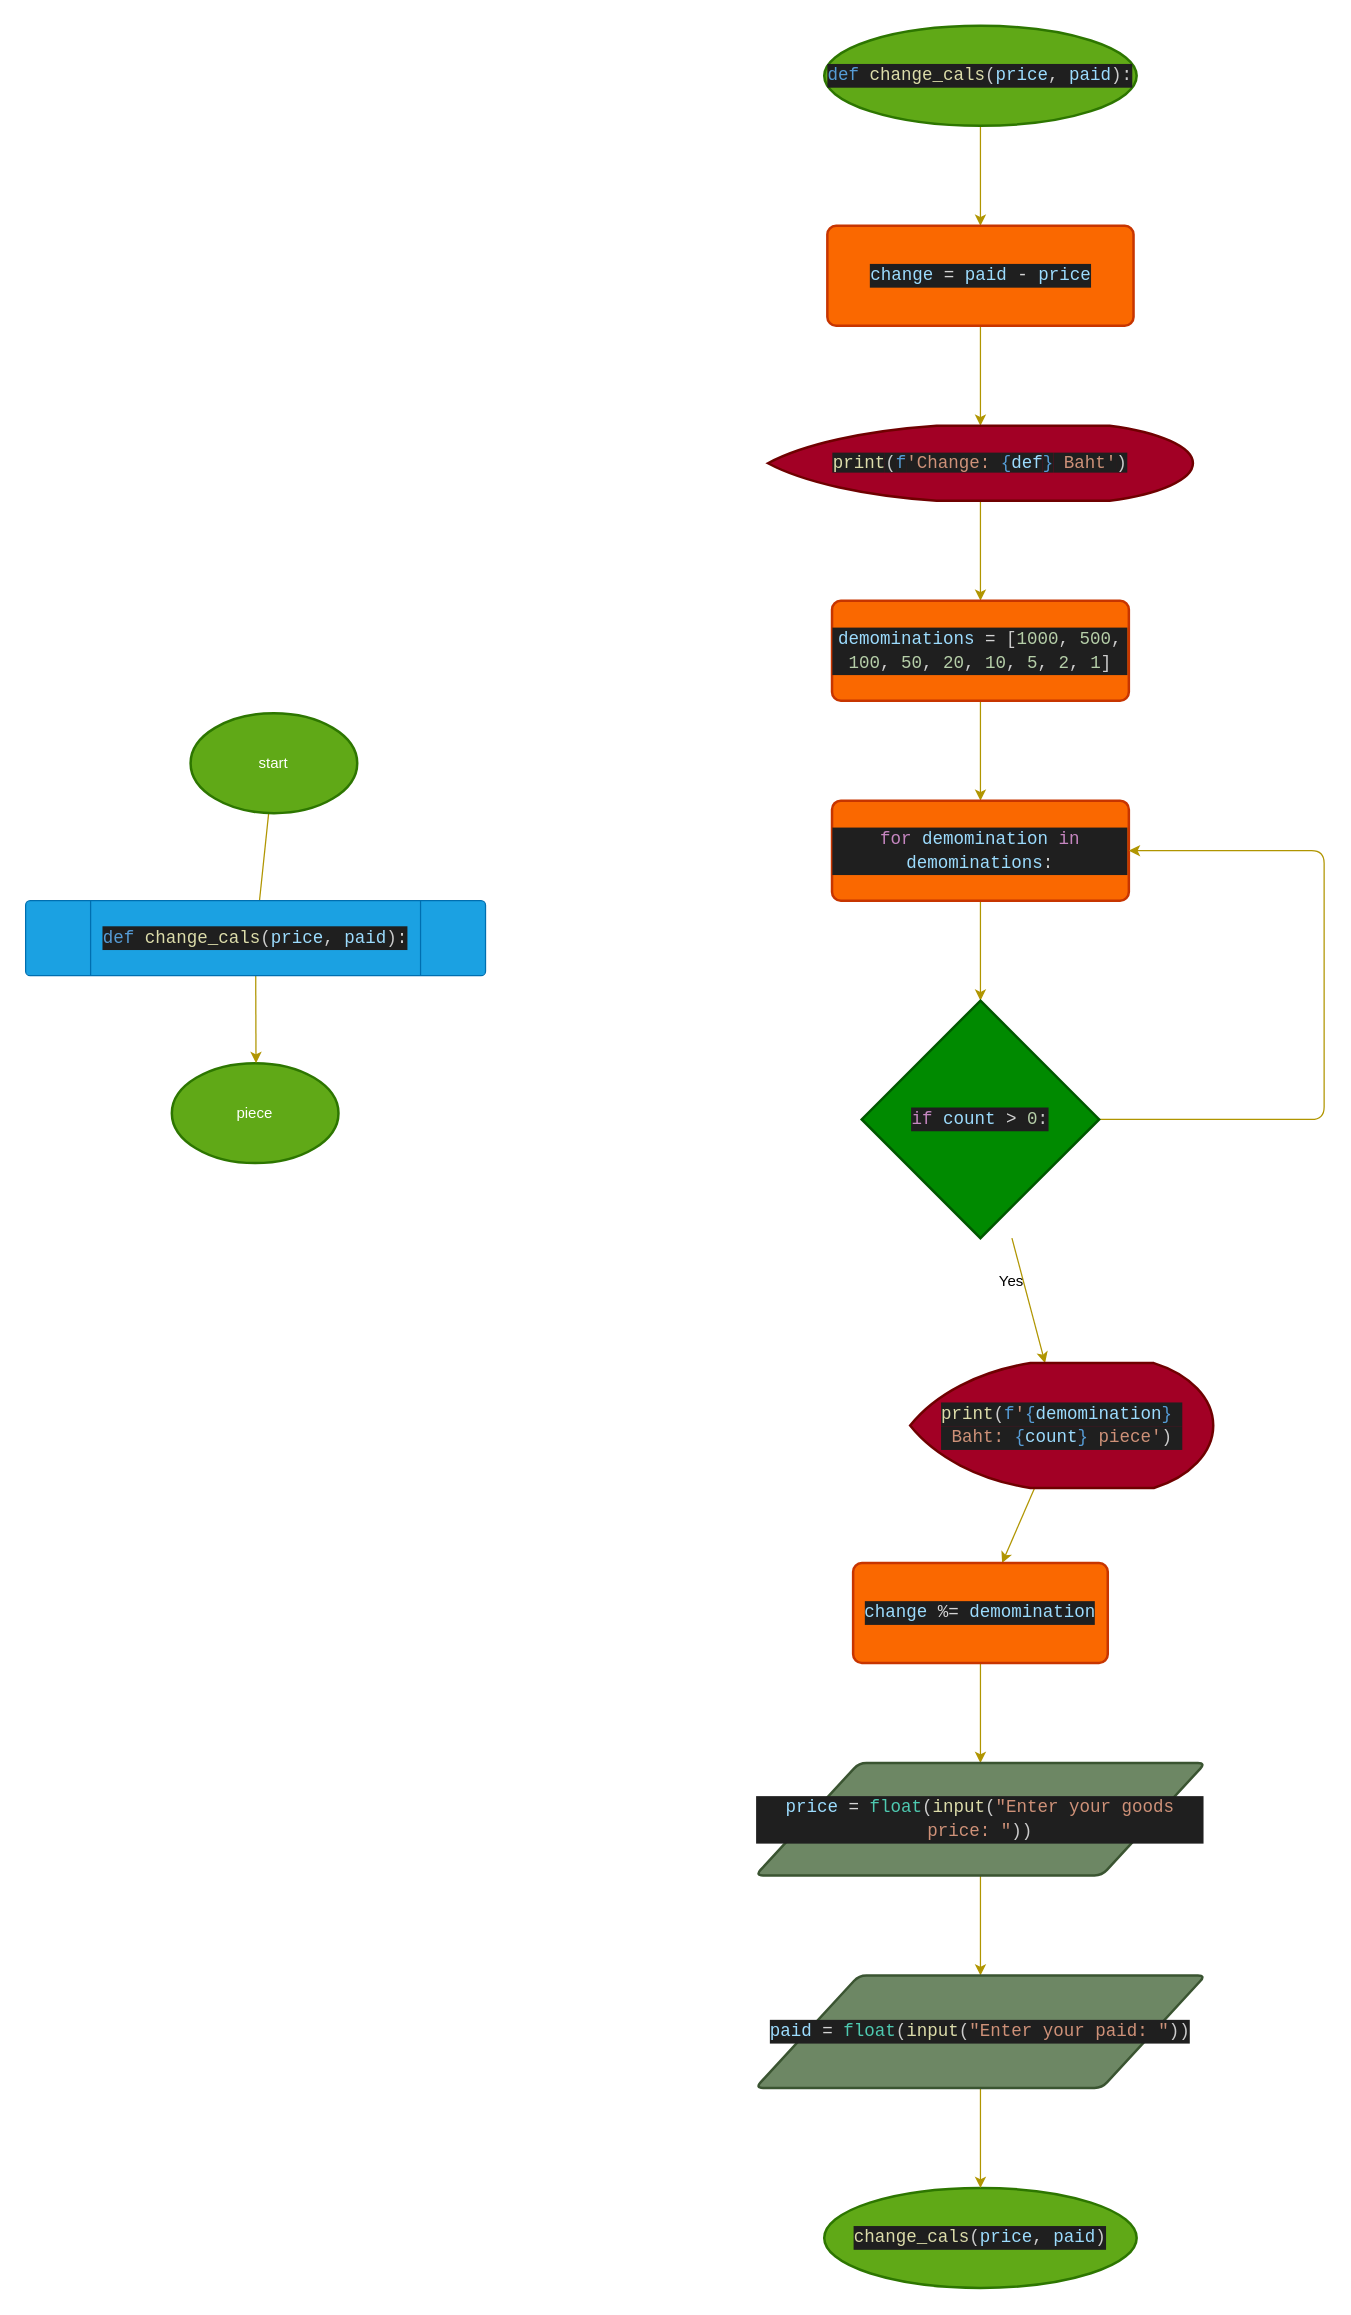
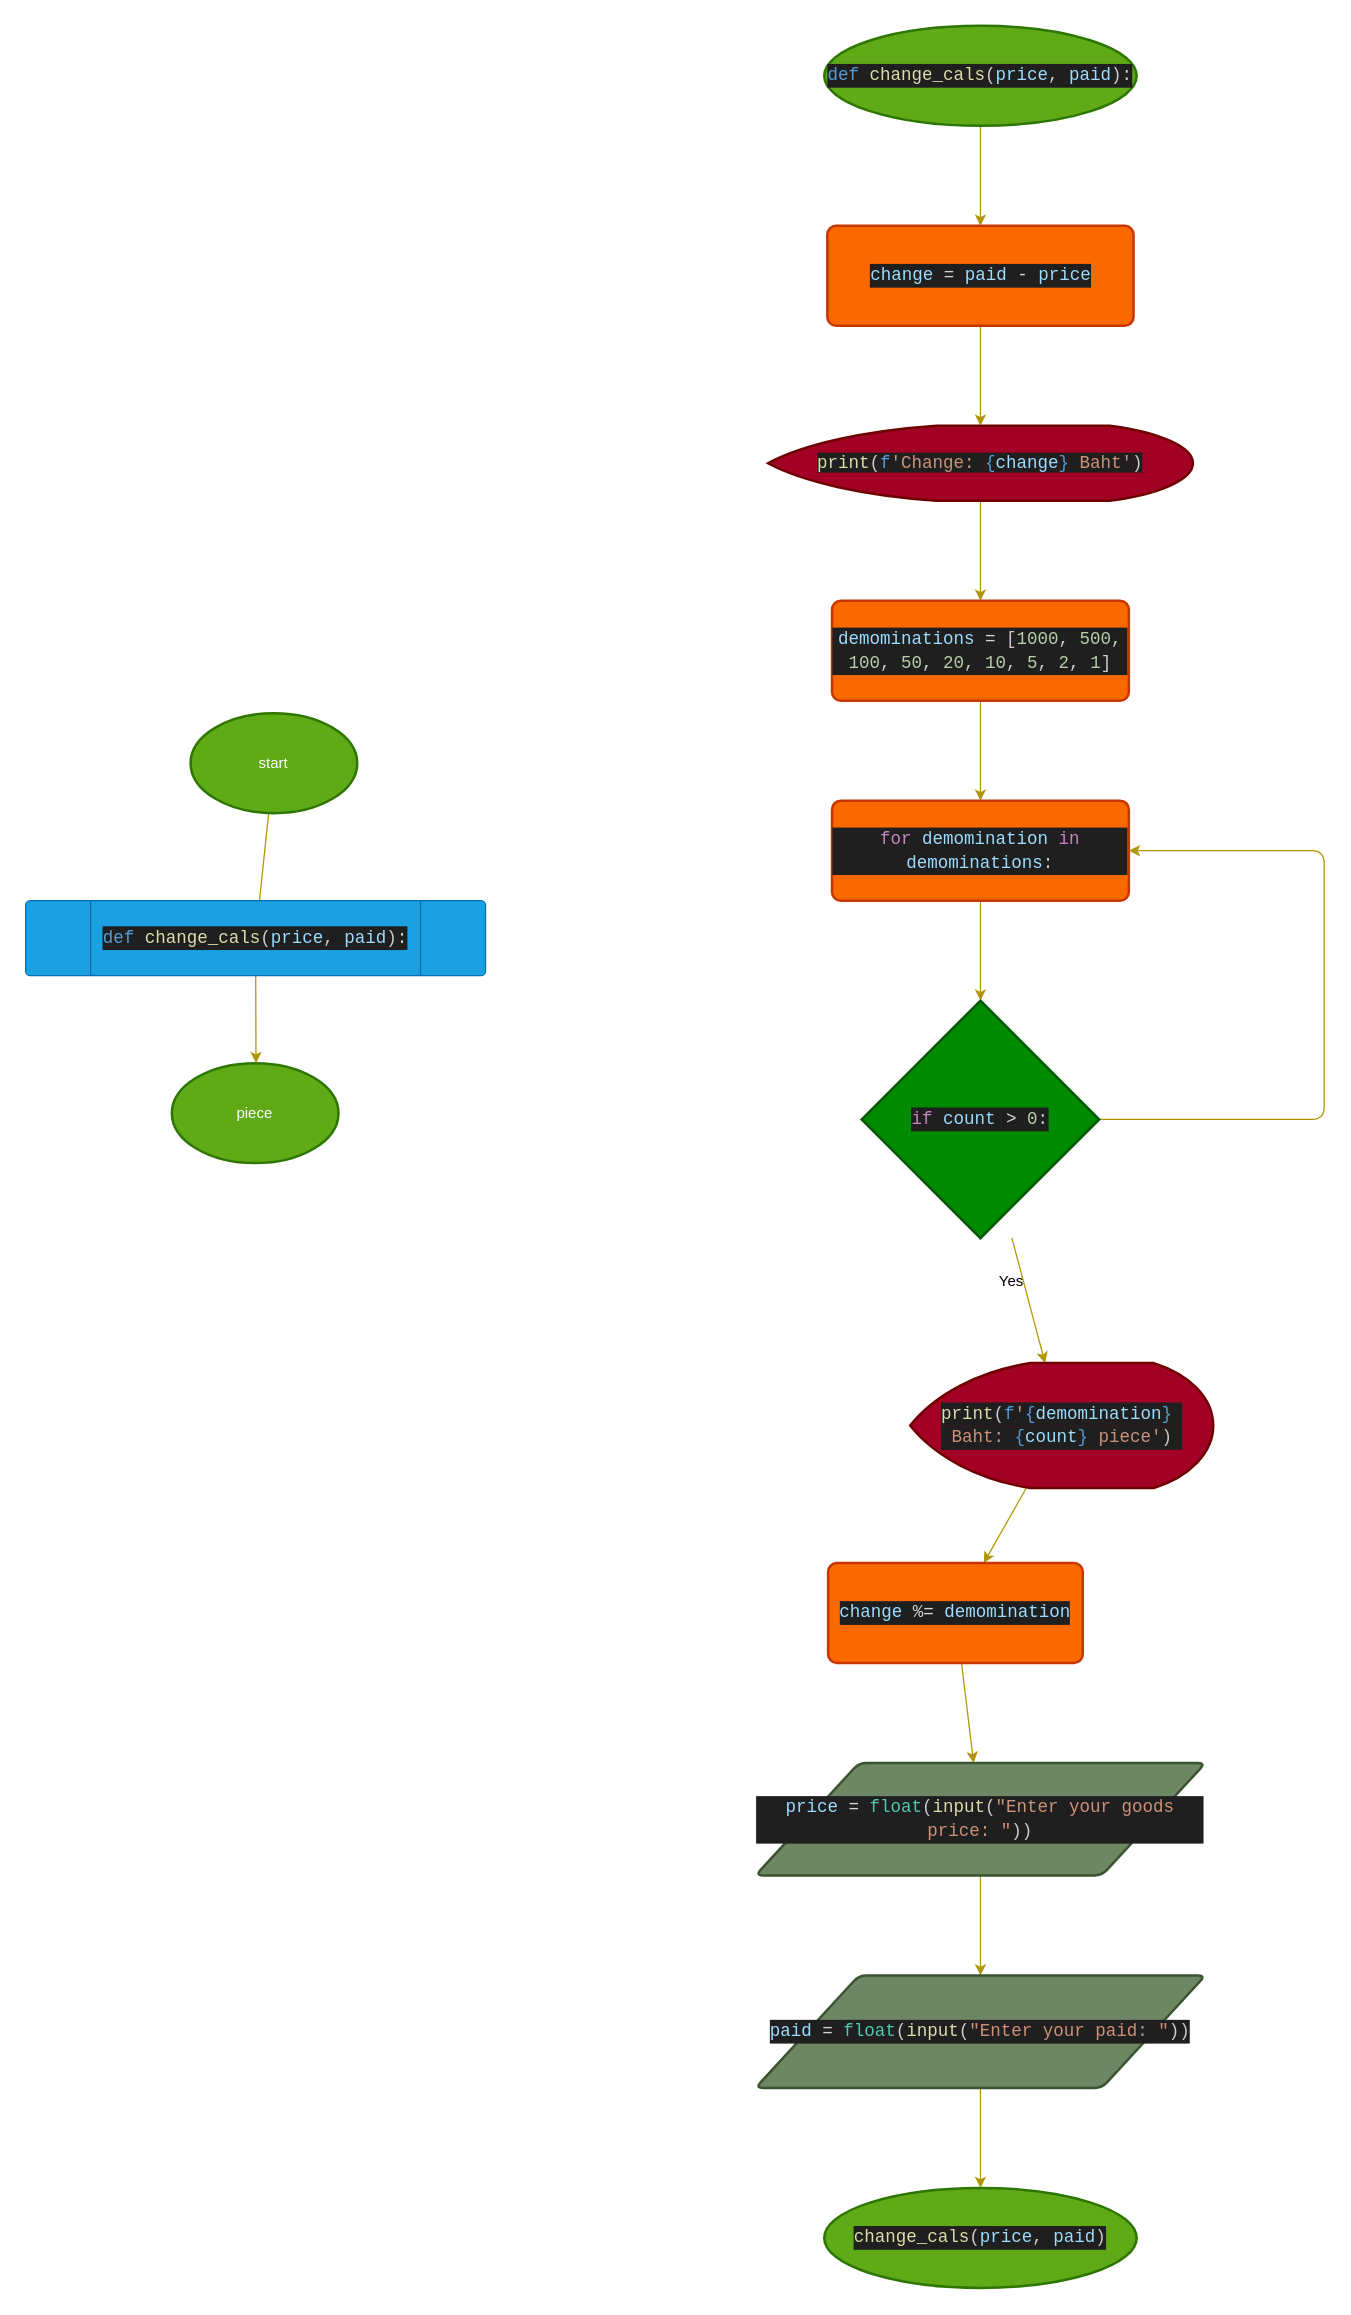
node "print(f'Change: {def} Baht')": label "print(f'Change: {def} Baht')" -> "print(f'Change: {change} Baht')"
node "change %= demomination": moved (981, 1613) -> (956, 1613)
